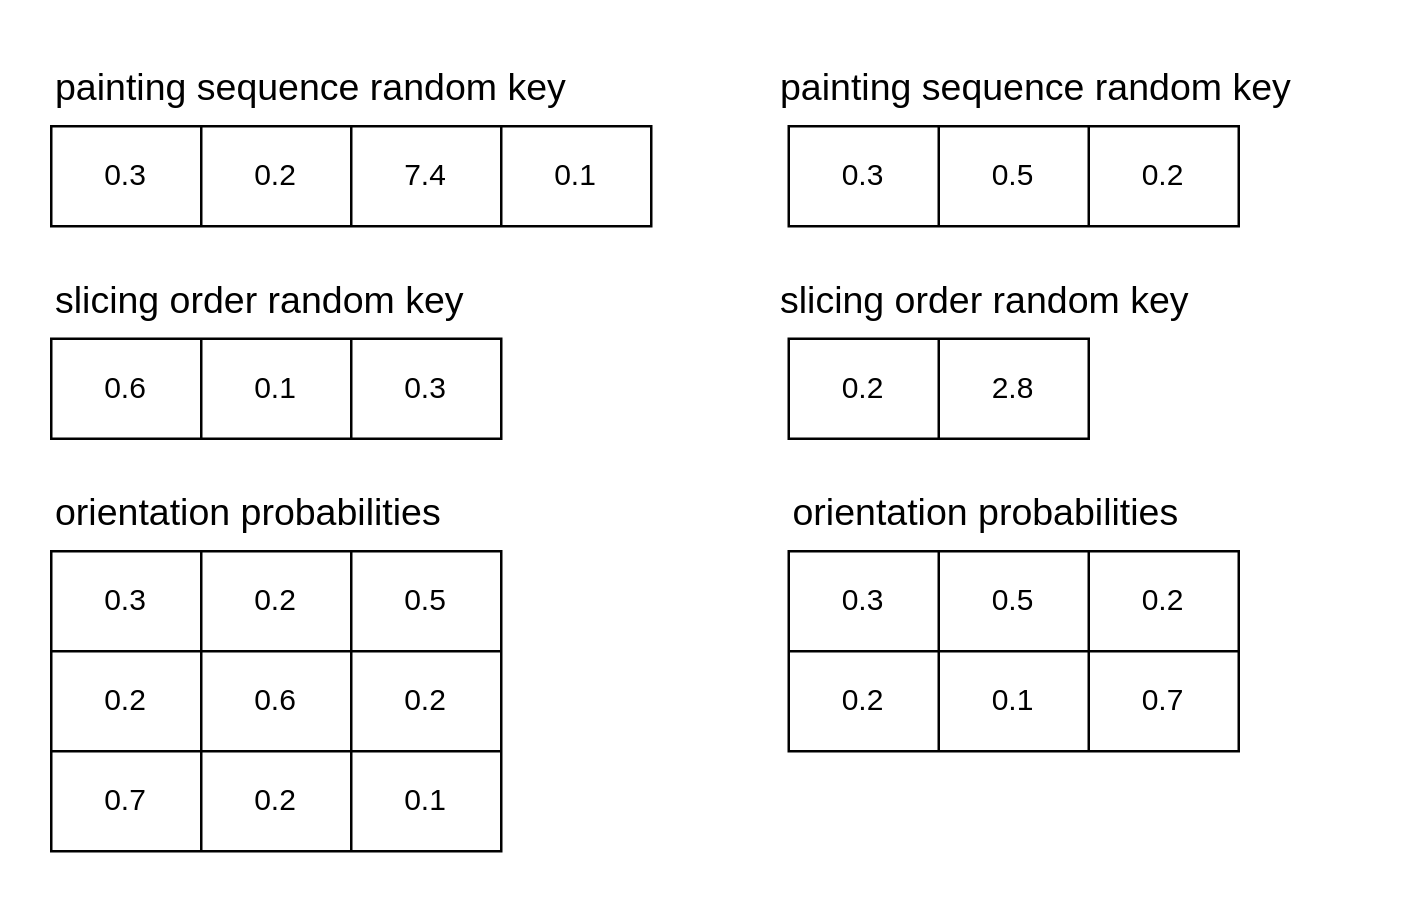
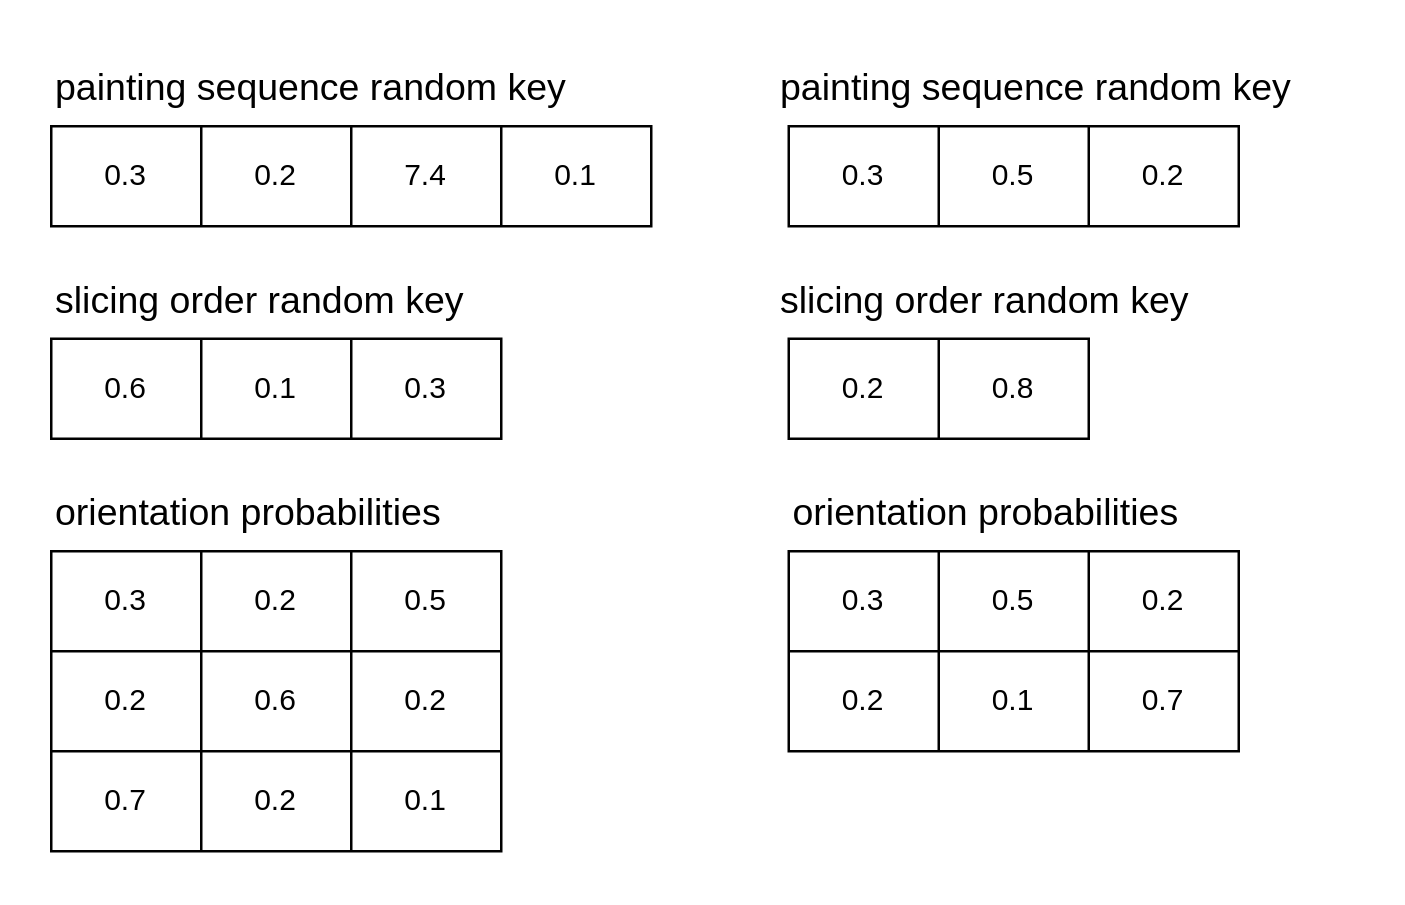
node "2.8": label "2.8" -> "0.8"
